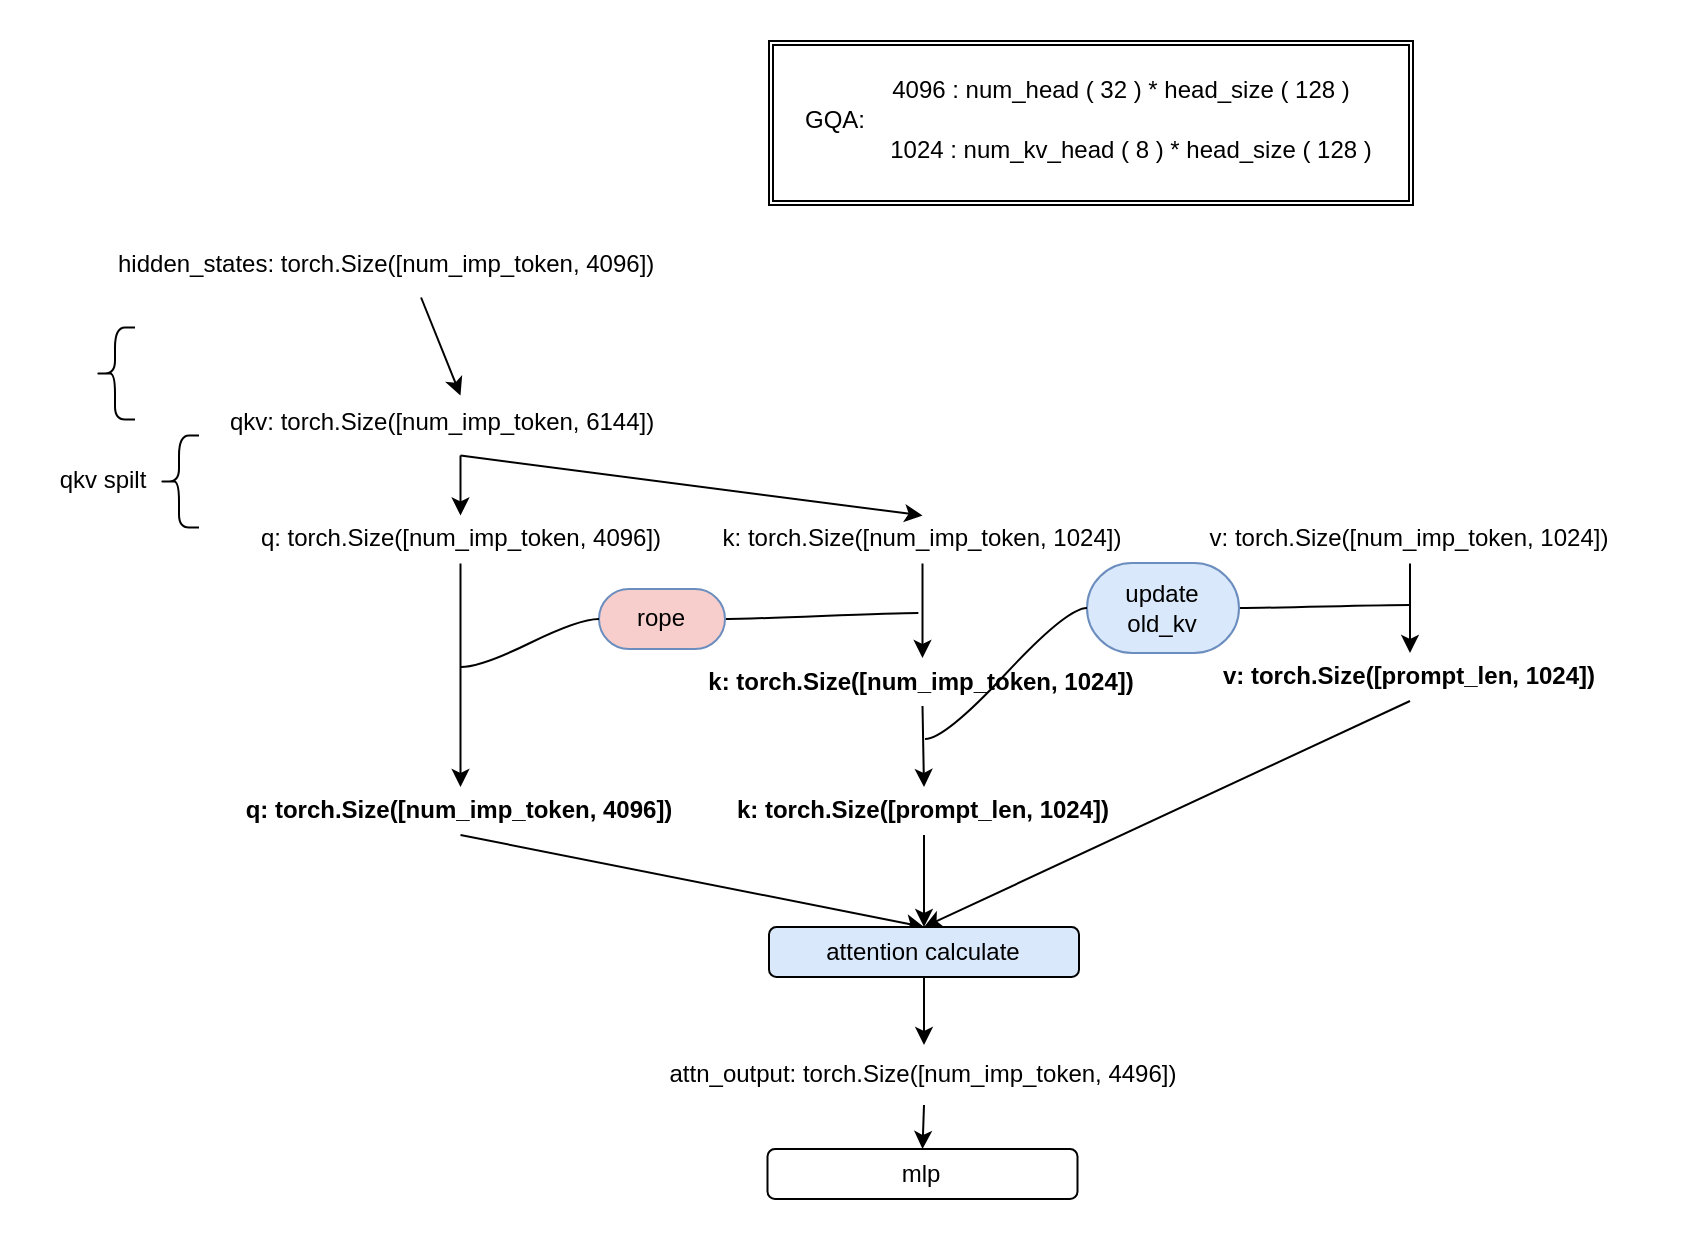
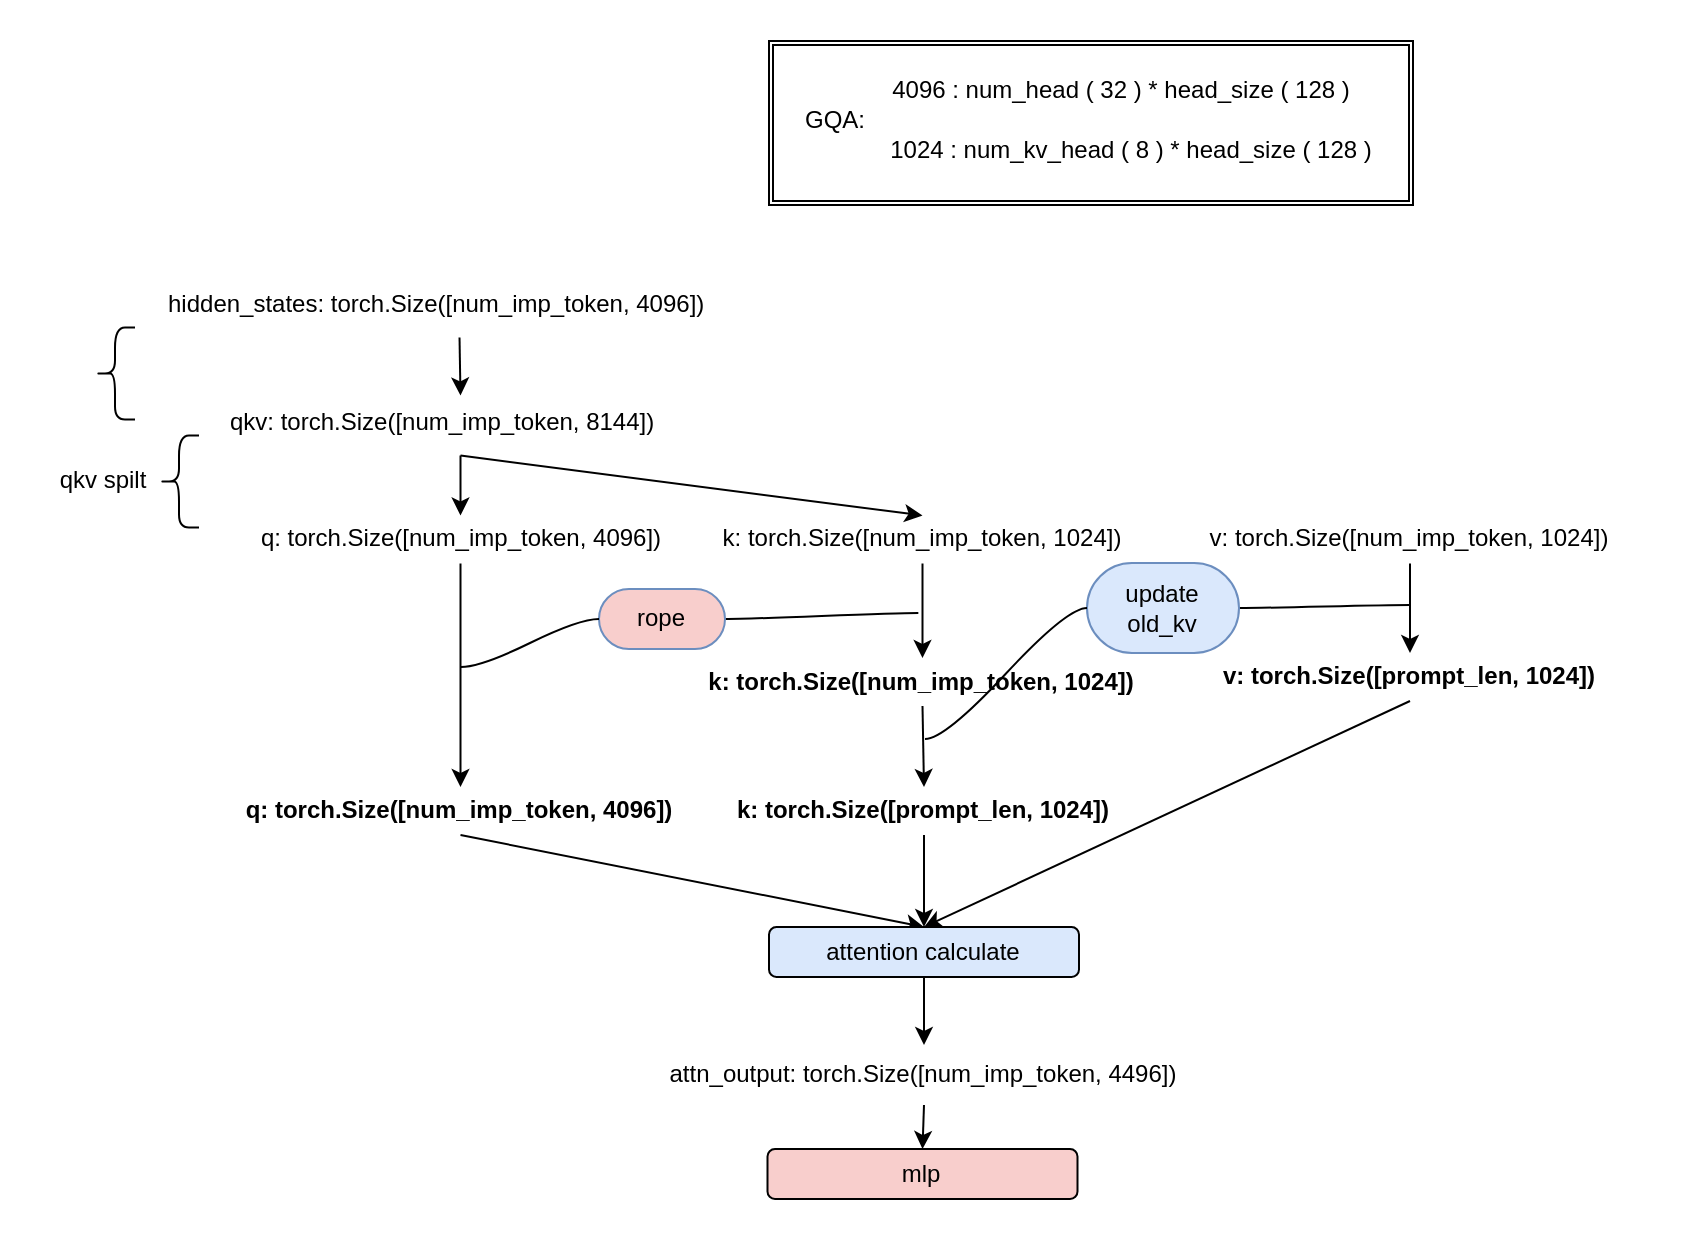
node "hidden_states: torch.Size([num_imp_token, 4096])": moved (409, 268) -> (459, 308)
node "qkv: torch.Size([num_imp_token, 6144])": label "qkv: torch.Size([num_imp_token, 6144])" -> "qkv: torch.Size([num_imp_token, 8144])"
node "mlp": fillcolor #ffffff -> #f8cecc
